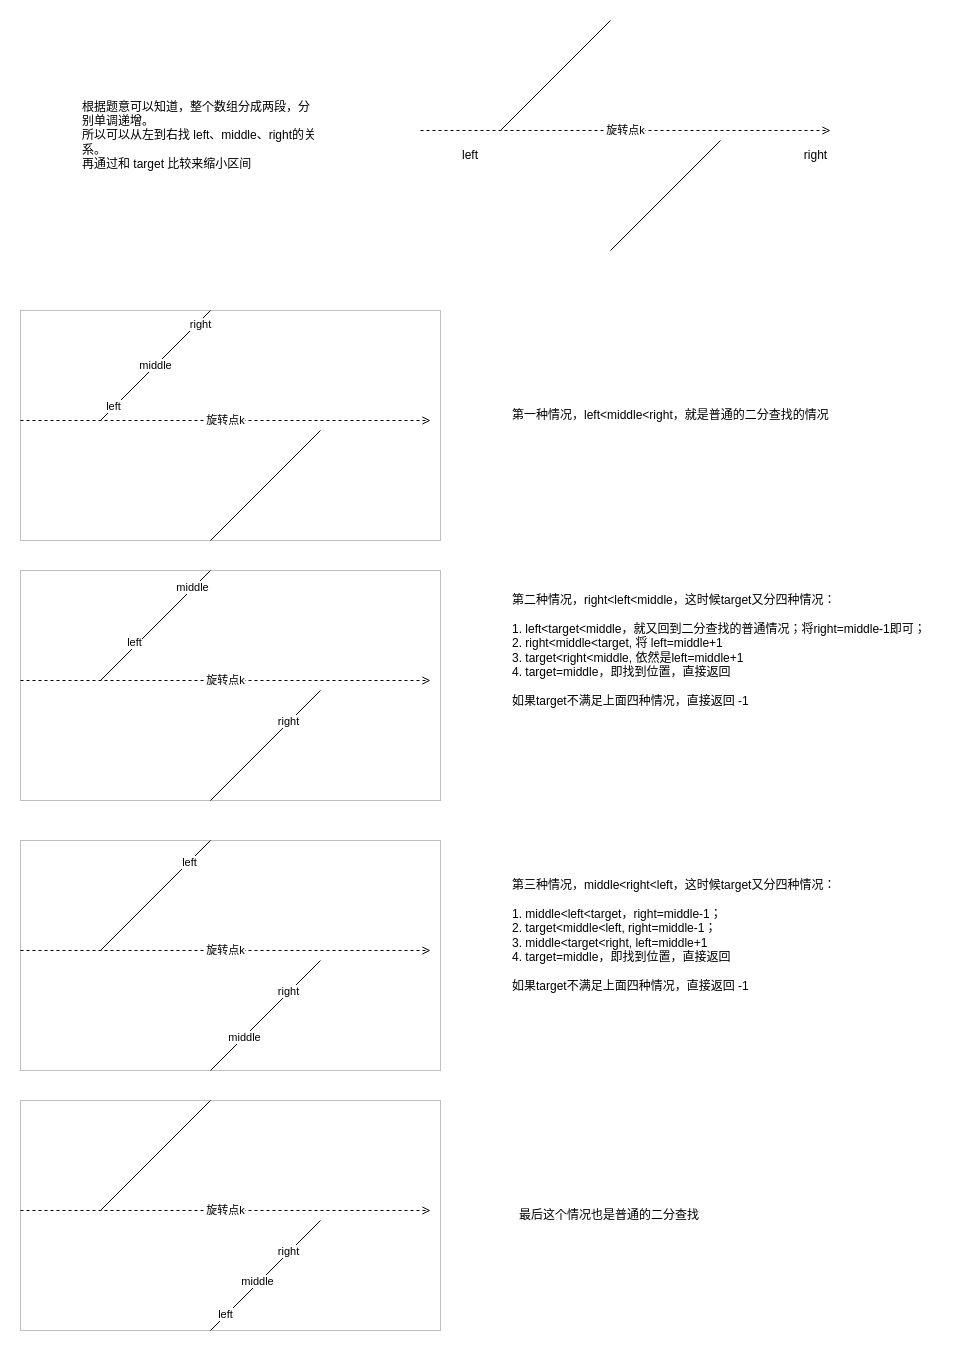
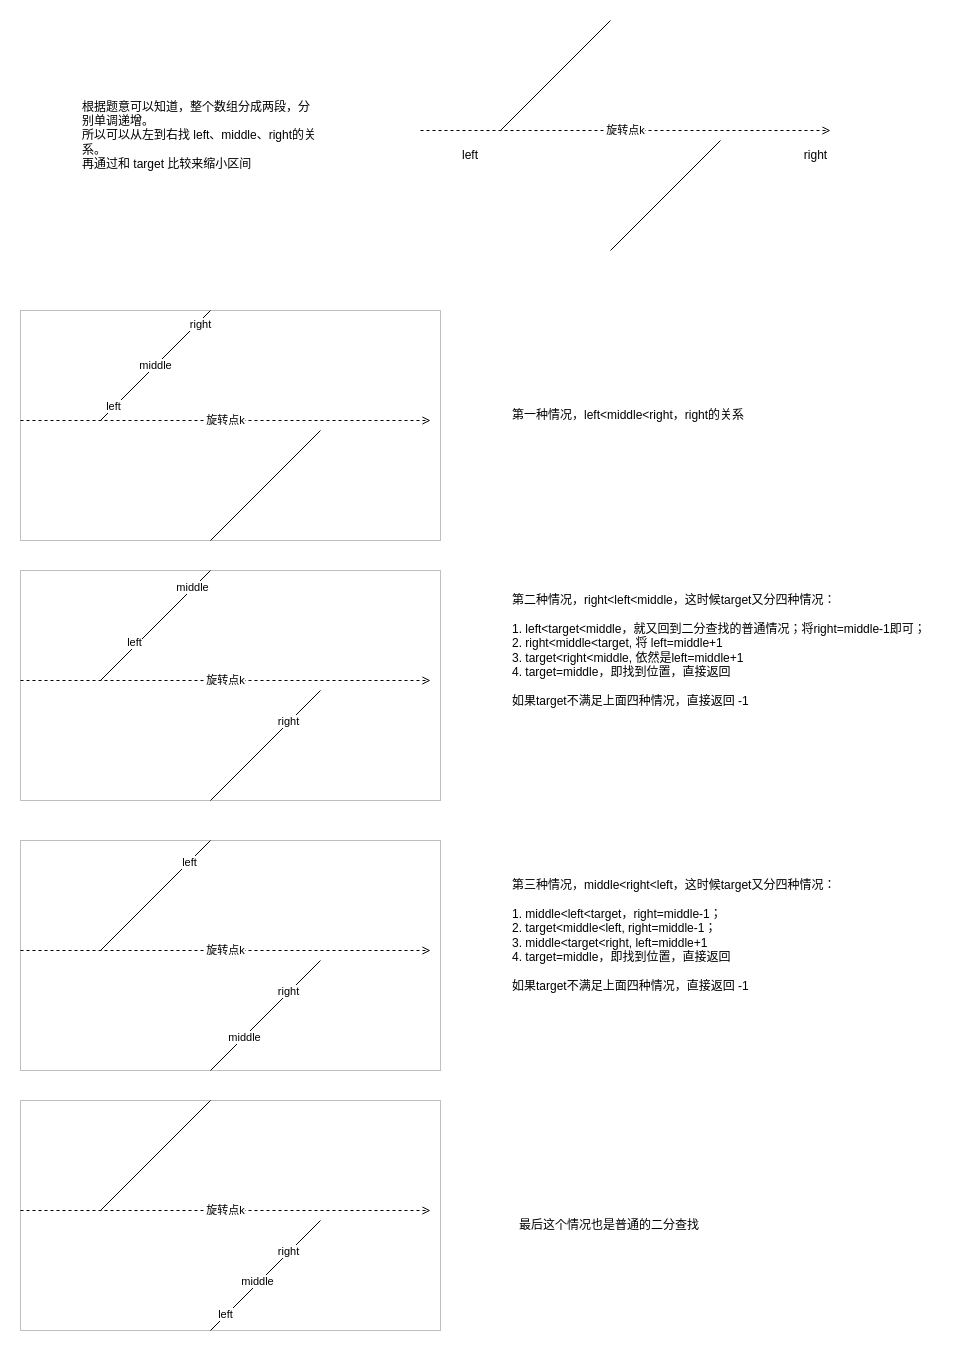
node "第一种情况，left<middle<right，就是普通的二分查找的情况": label "第一种情况，left<middle<right，就是普通的二分查找的情况" -> "第一种情况，left<middle<right，right的关系"
node "最后这个情况也是普通的二分查找": moved (618, 1216) -> (618, 1226)
